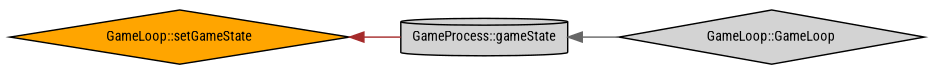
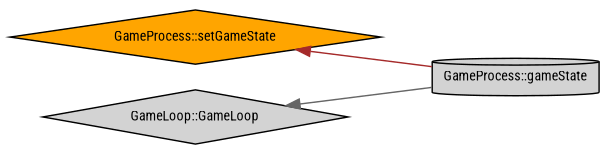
node "GameLoop::setGameState": label "GameLoop::setGameState" -> "GameProcess::setGameState"
edge "GameLoop::GameLoop" -> "GameProcess::gameState": reversed
